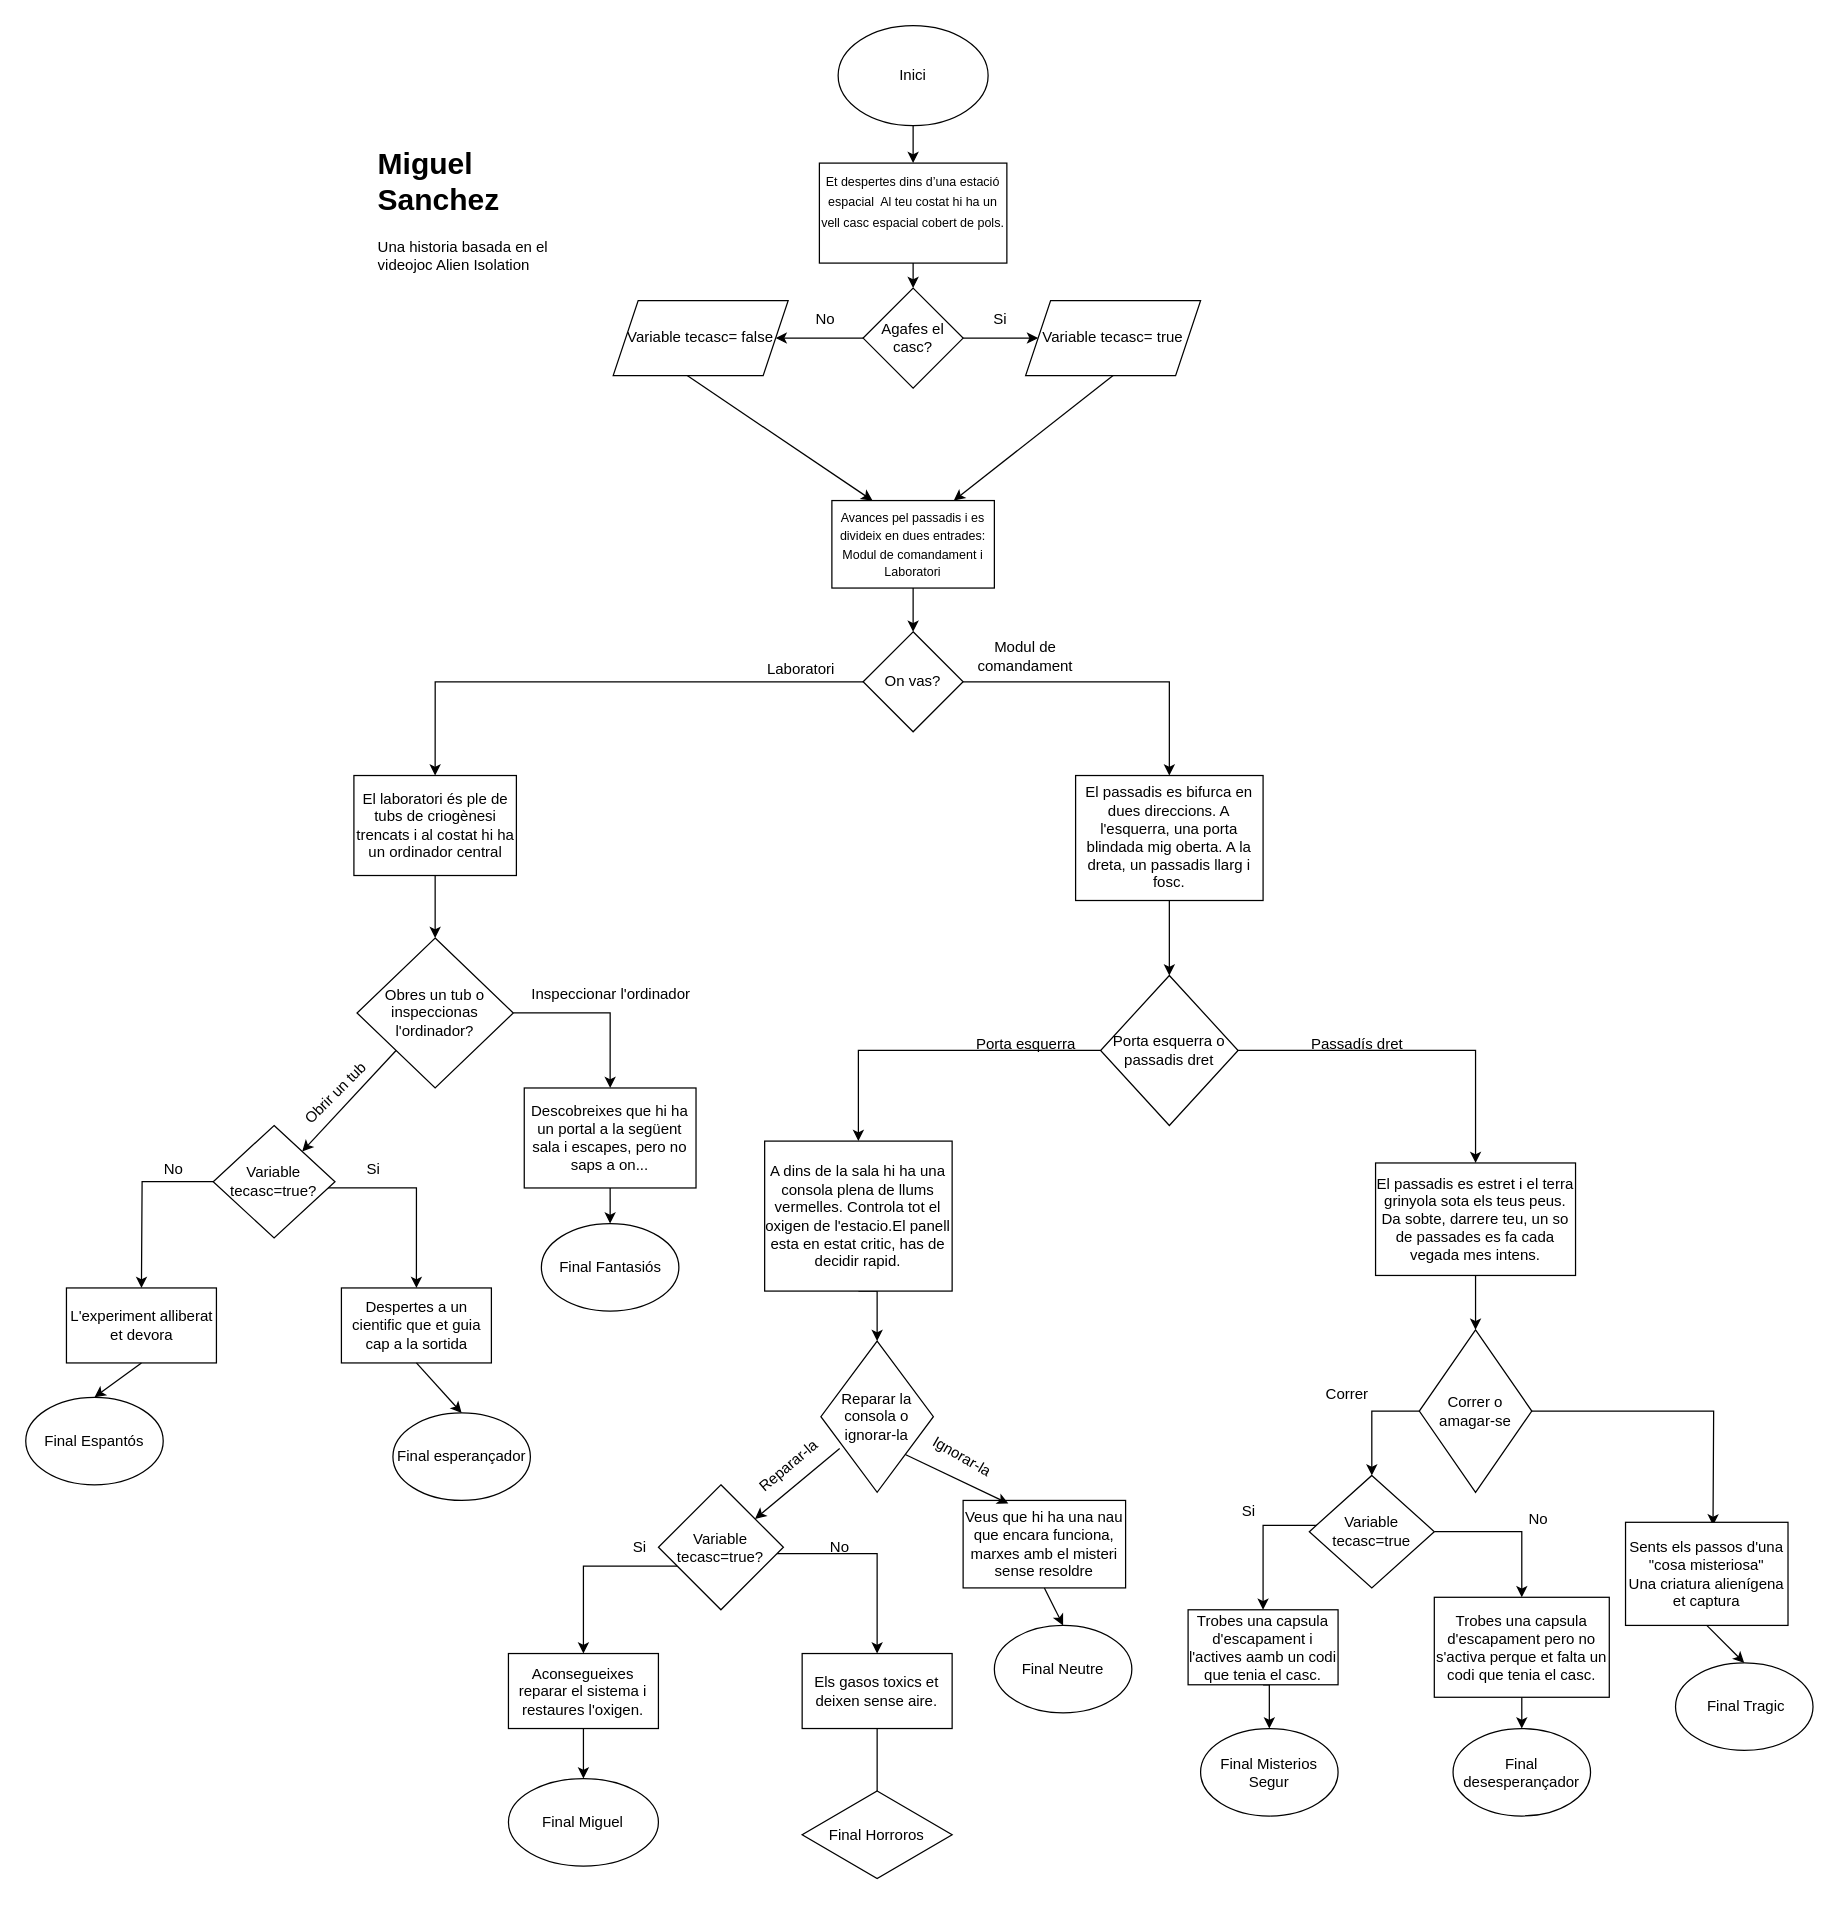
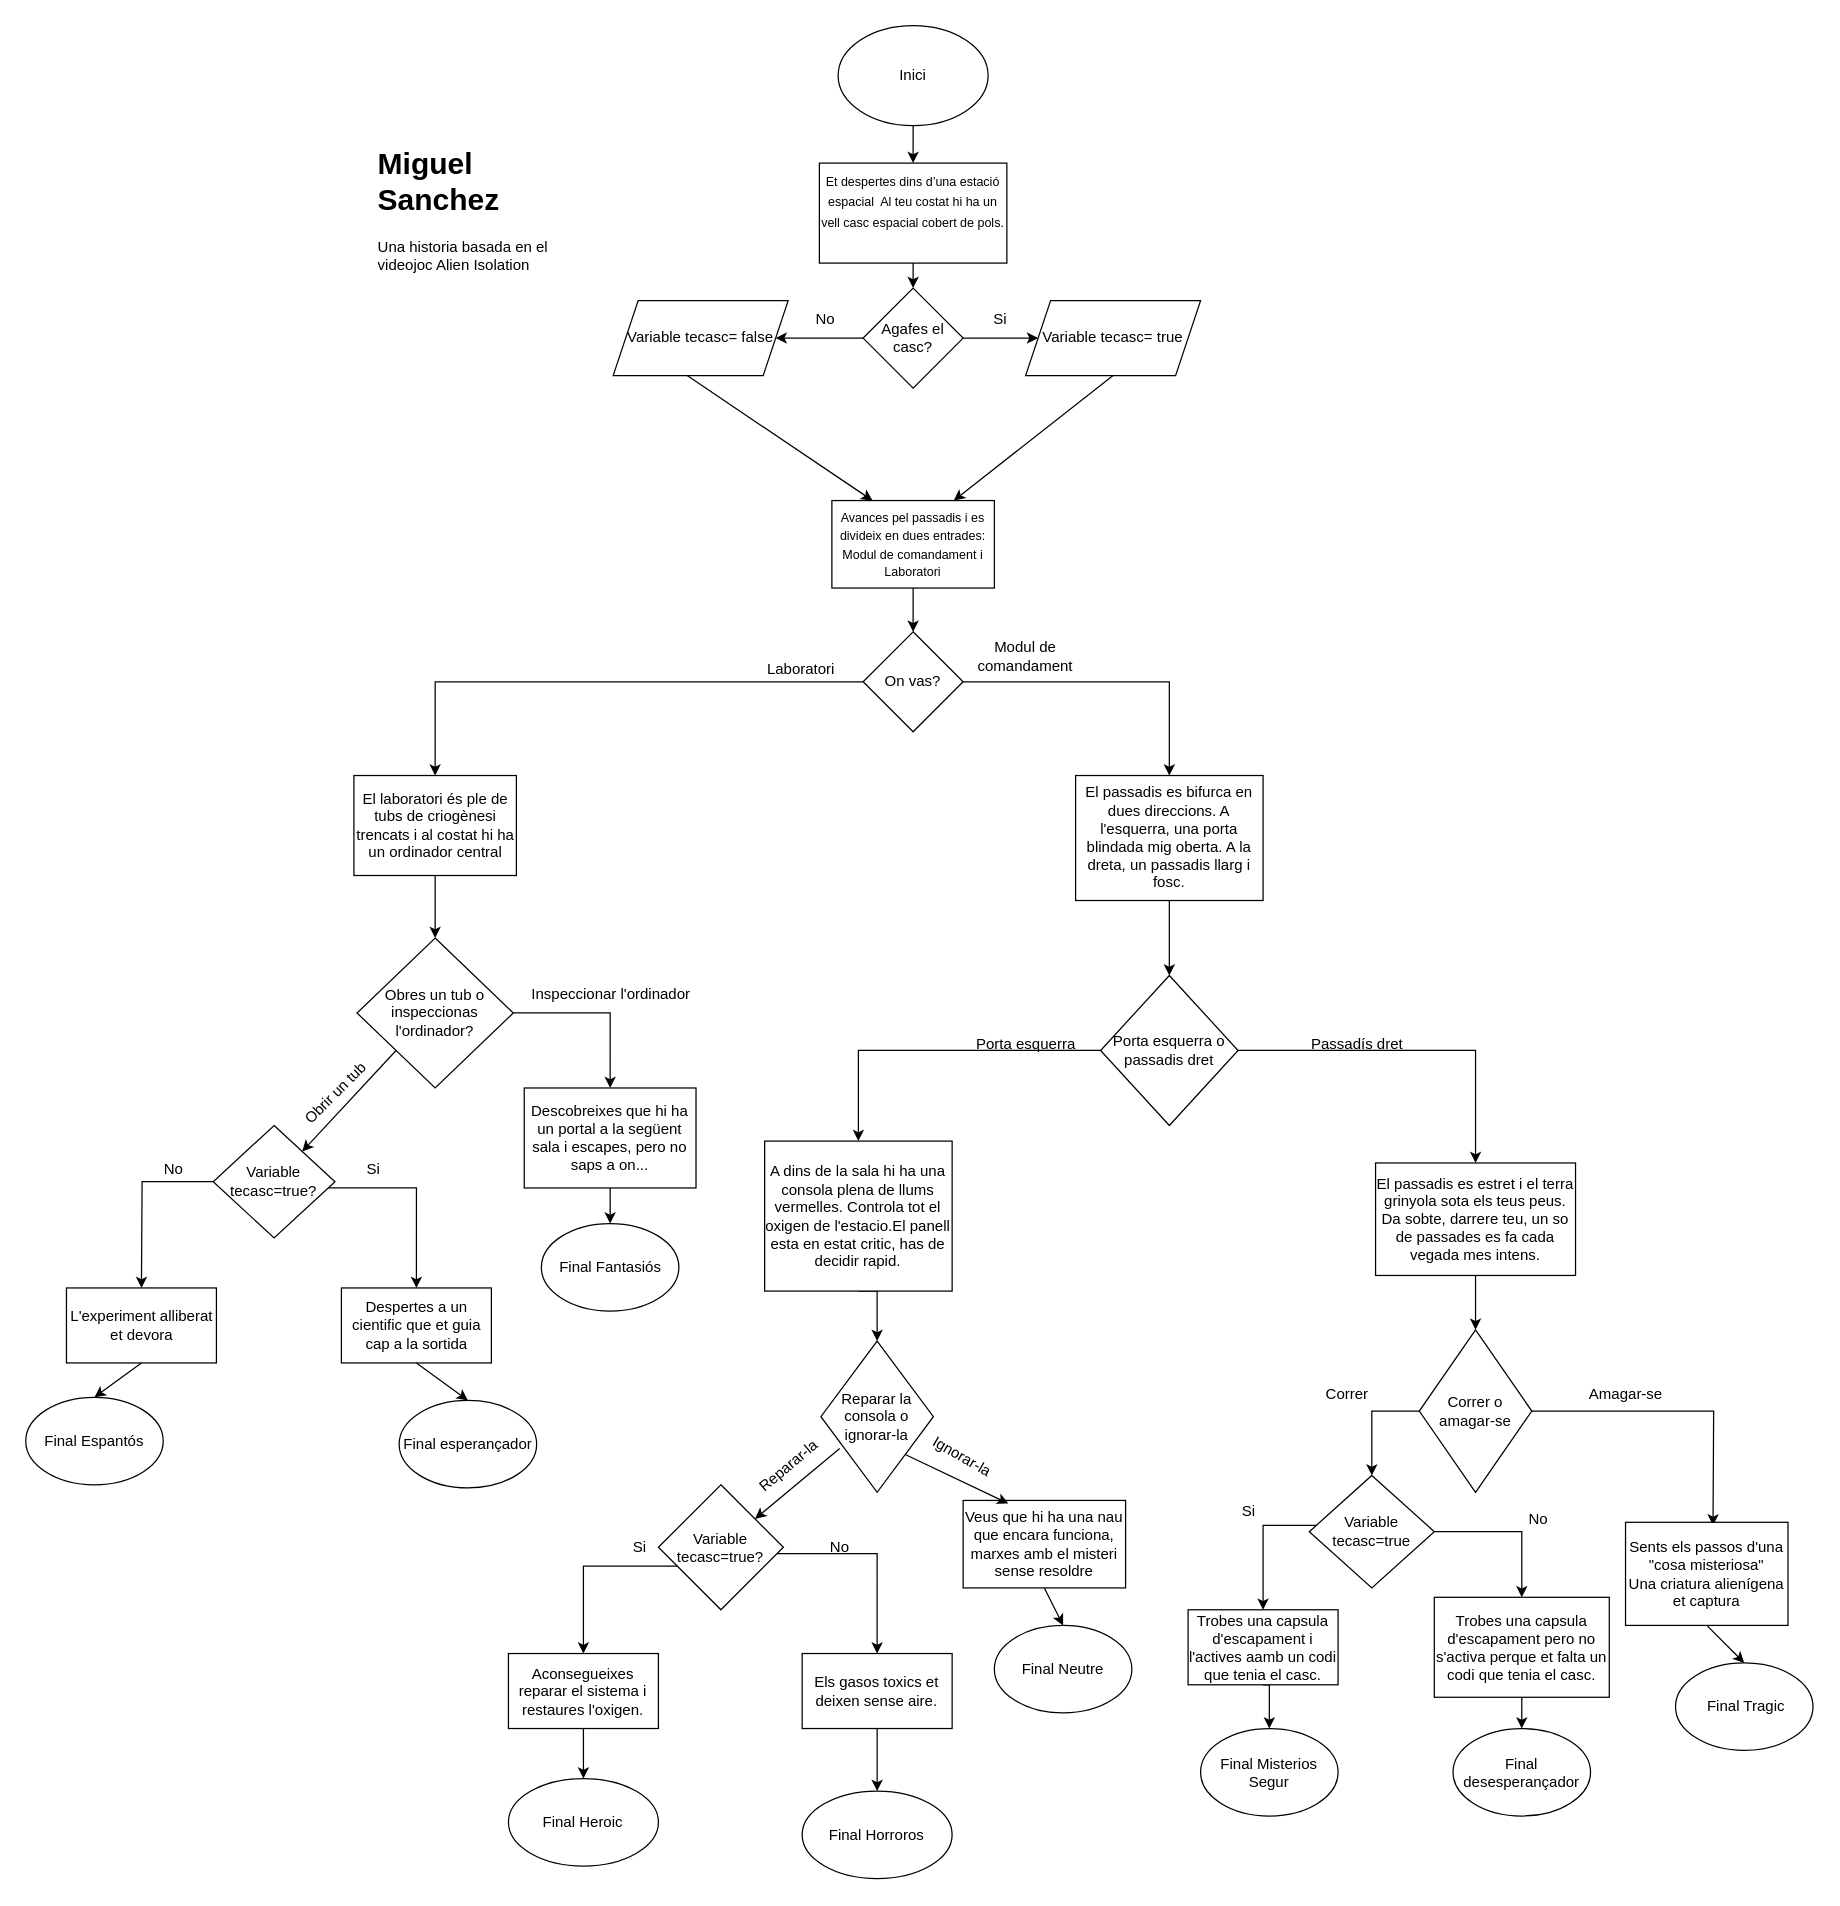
node "Amagar-se": added
node "Final esperançador": moved (462, 1457) -> (468, 1444)
edge "Els gasos toxics et deixen sense aire." -- "Final Horroros": arrowhead none -> classic
node "Final Miguel": label "Final Miguel" -> "Final Heroic"
node "Final Horroros": shape diamond -> ellipse
